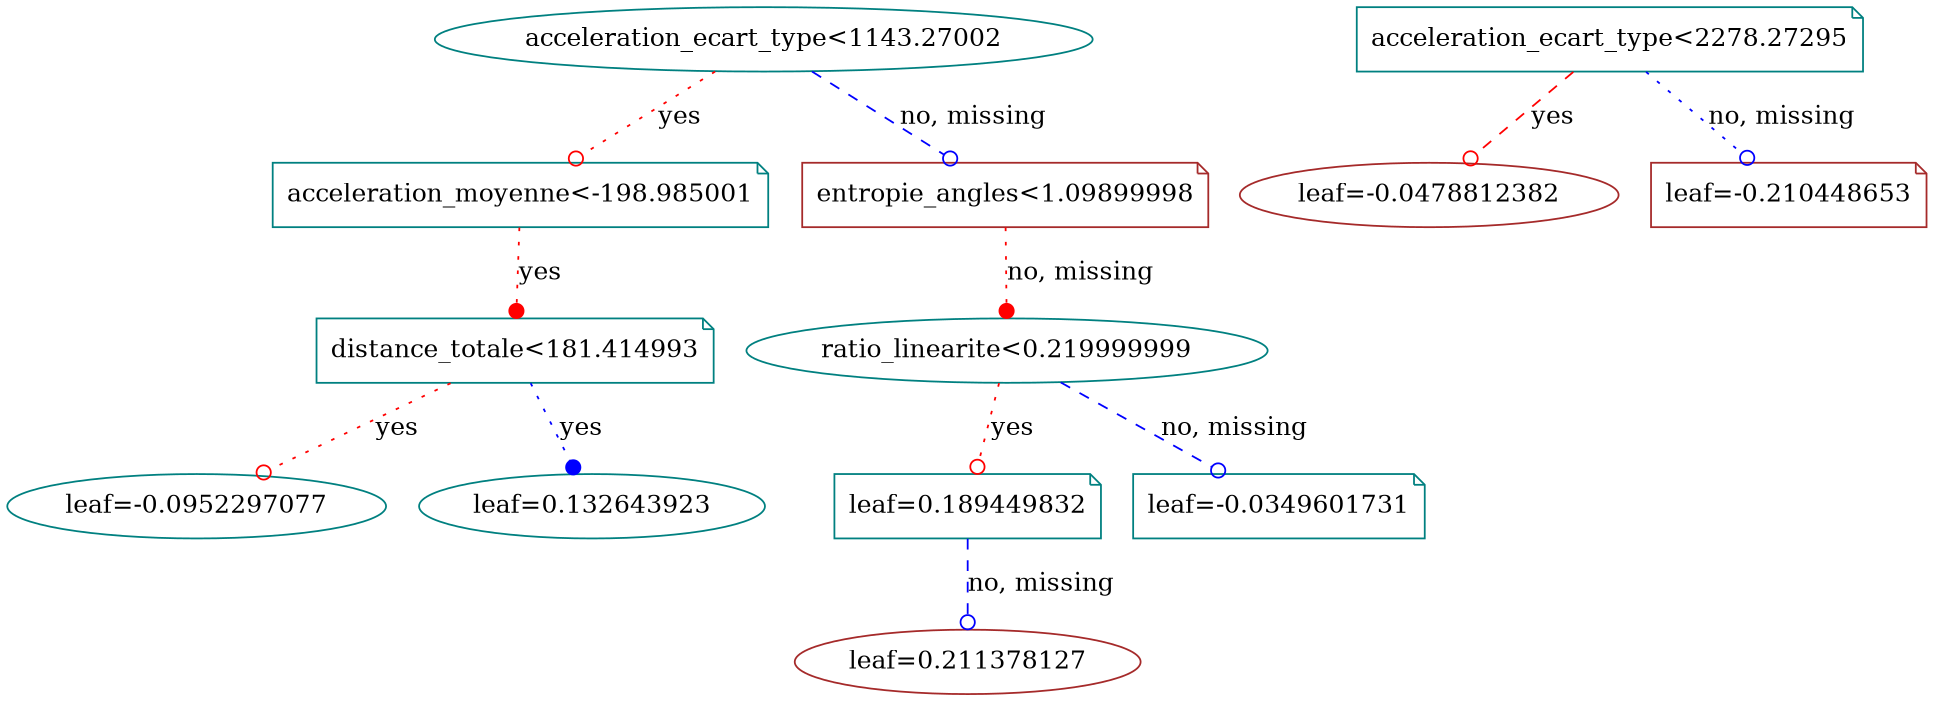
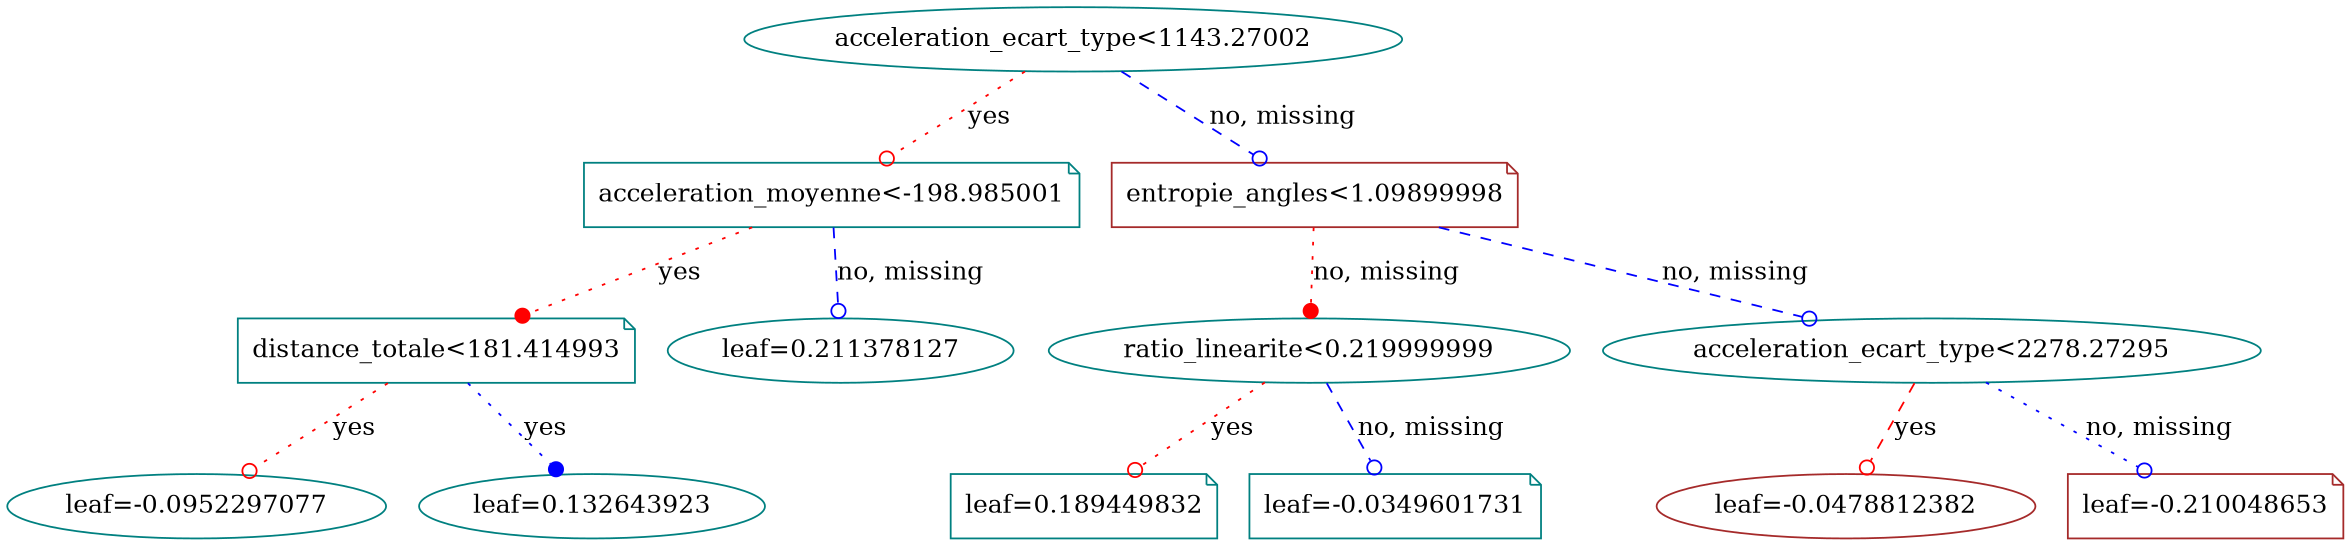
node "acceleration_ecart_type<2278.27295": shape note -> ellipse
node "leaf=-0.210448653": label "leaf=-0.210448653" -> "leaf=-0.210048653"
edge "entropie_angles<1.09899998" -> "acceleration_ecart_type<2278.27295": added, label "no, missing"
edge "leaf=0.189449832" -> "leaf=0.211378127": now "acceleration_moyenne<-198.985001" -> "leaf=0.211378127"
node "leaf=0.211378127": color brown -> teal
